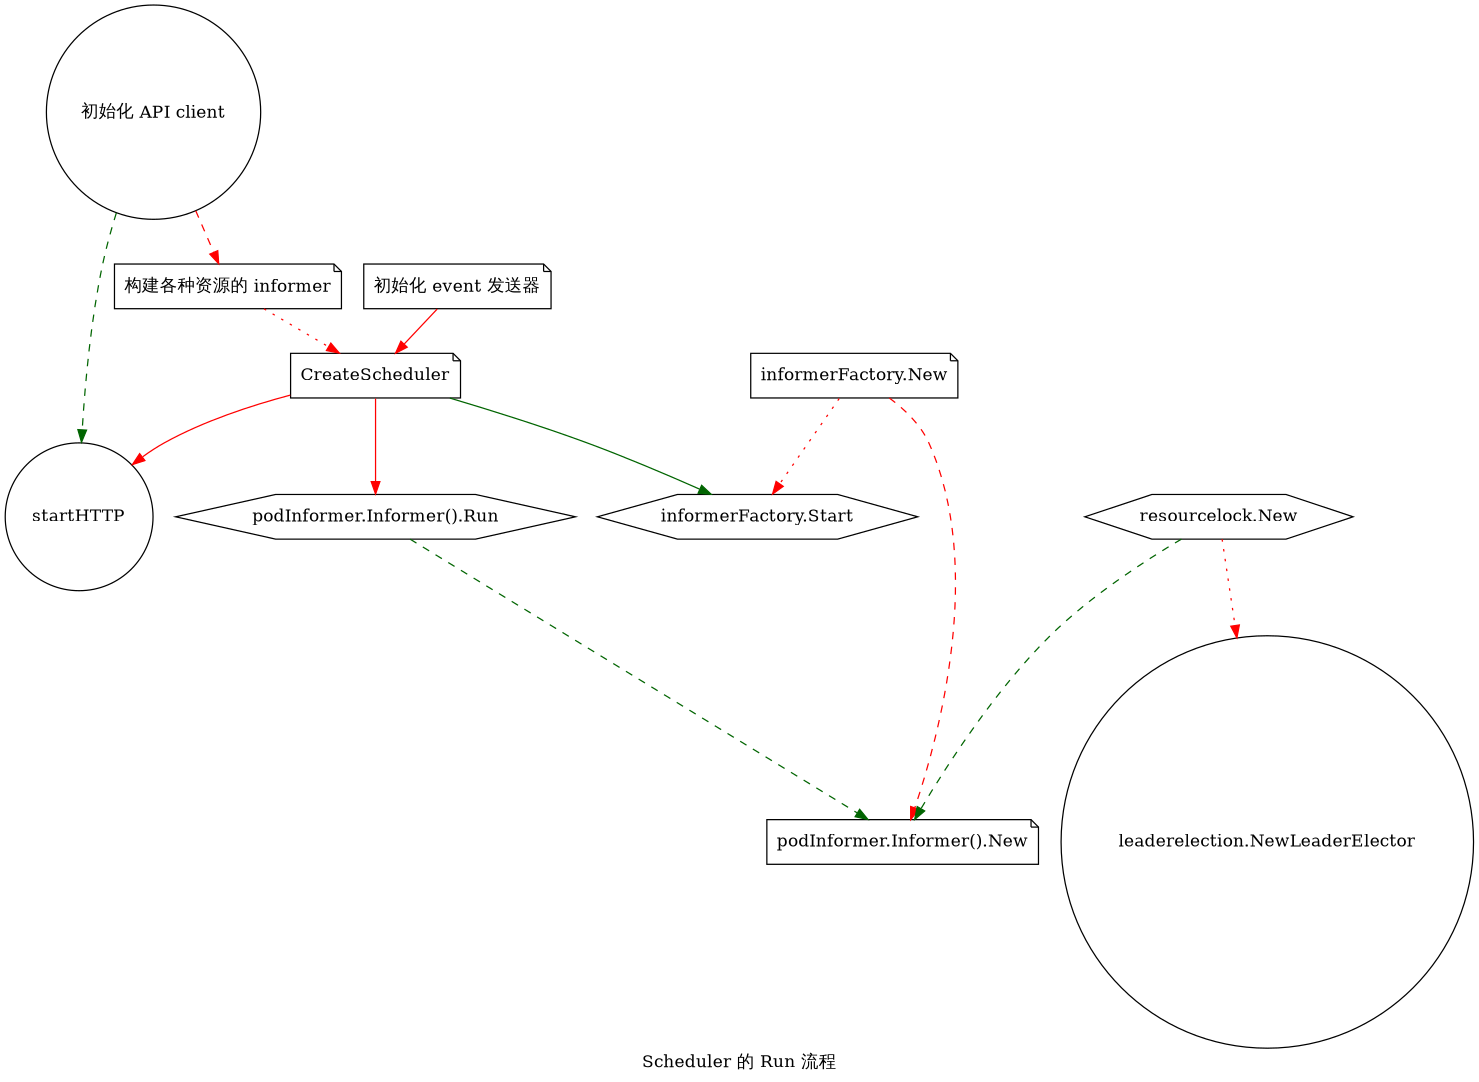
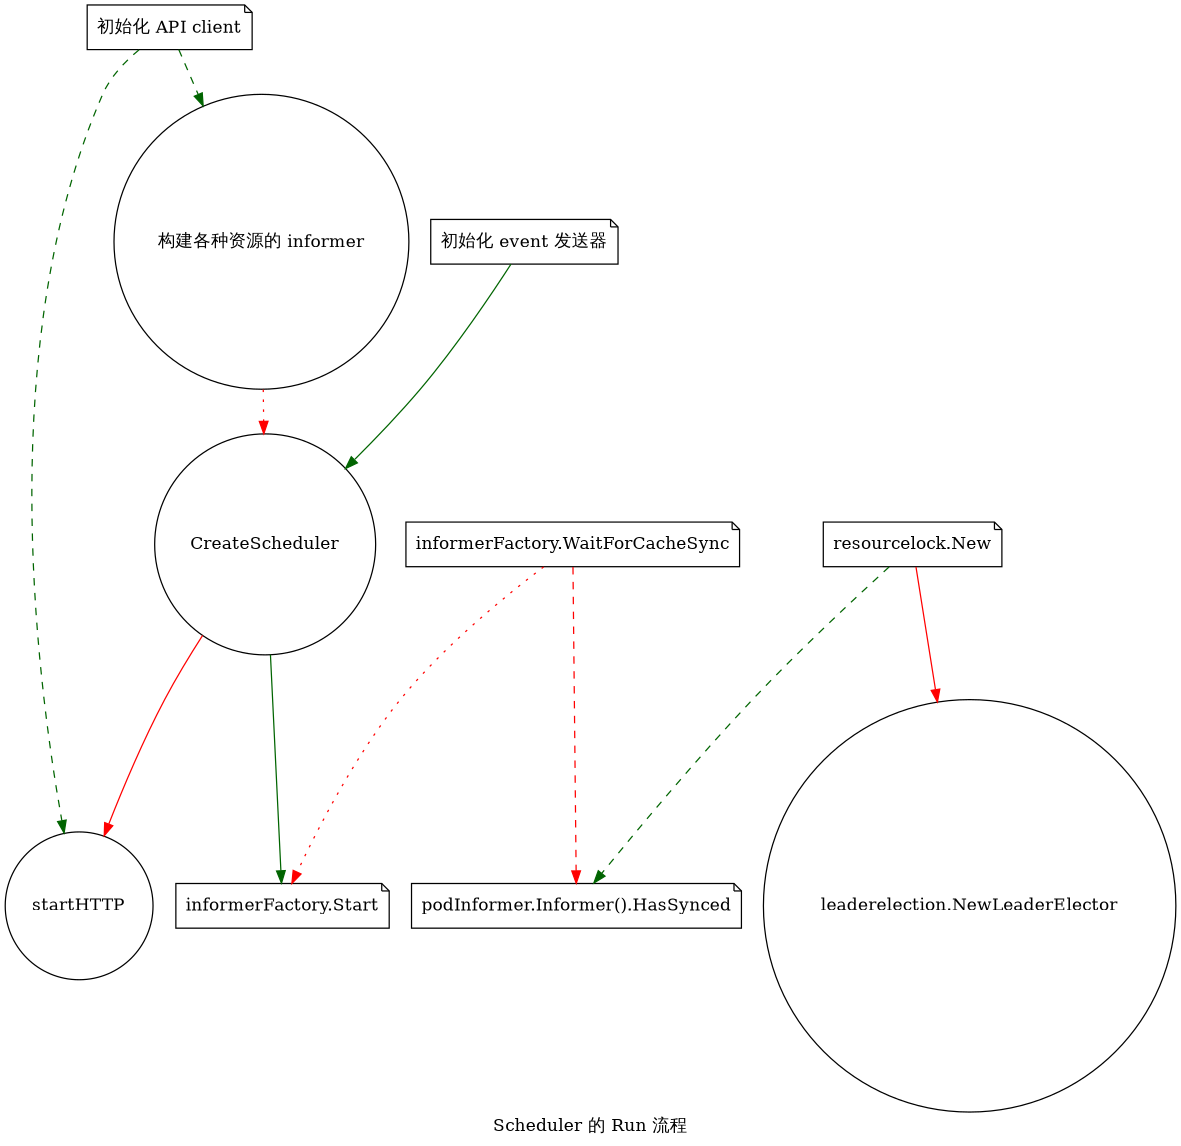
node "初始化 API client": shape circle -> note
edge "初始化 API client" -> "构建各种资源的 informer": color red -> darkgreen
node "构建各种资源的 informer": shape note -> circle
edge "初始化 event 发送器" -> "CreateScheduler": color red -> darkgreen
node "CreateScheduler": shape note -> circle
node "informerFactory.New": label "informerFactory.New" -> "informerFactory.WaitForCacheSync"
node "podInformer.Informer().Run": removed
node "informerFactory.Start": shape hexagon -> note
node "resourcelock.New": shape hexagon -> note
edge "resourcelock.New" -> "leaderelection.NewLeaderElector": style dotted -> solid
node "podInformer.Informer().New": label "podInformer.Informer().New" -> "podInformer.Informer().HasSynced"
